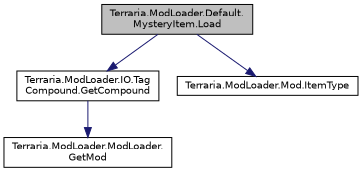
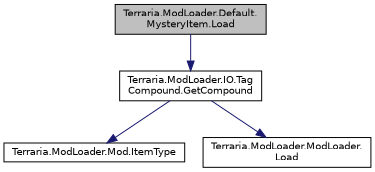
edge "Terraria.ModLoader.Default. MysteryItem.Load" -> "Terraria.ModLoader.Mod.ItemType": now "Terraria.ModLoader.IO.Tag Compound.GetCompound" -> "Terraria.ModLoader.Mod.ItemType"
node "Terraria.ModLoader.ModLoader. GetMod": label "Terraria.ModLoader.ModLoader. GetMod" -> "Terraria.ModLoader.ModLoader. Load"
